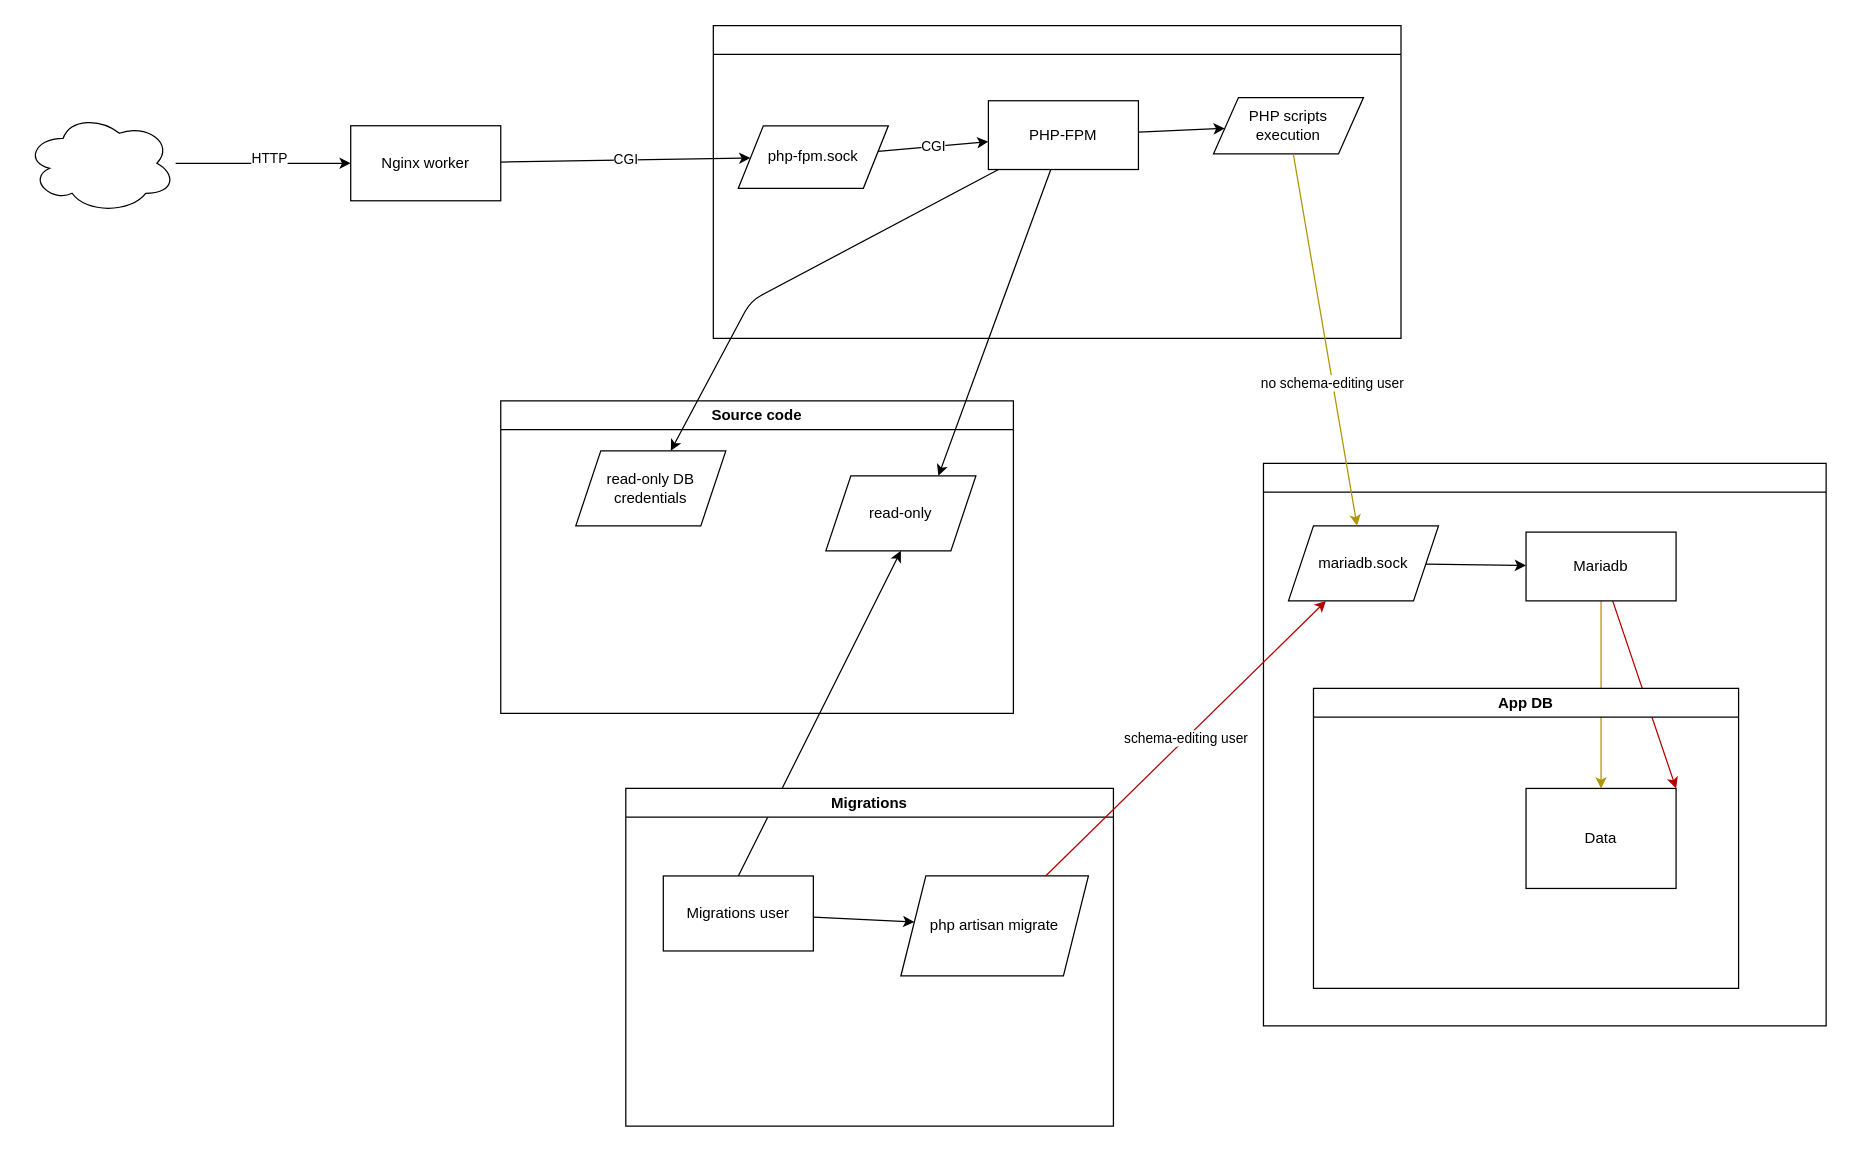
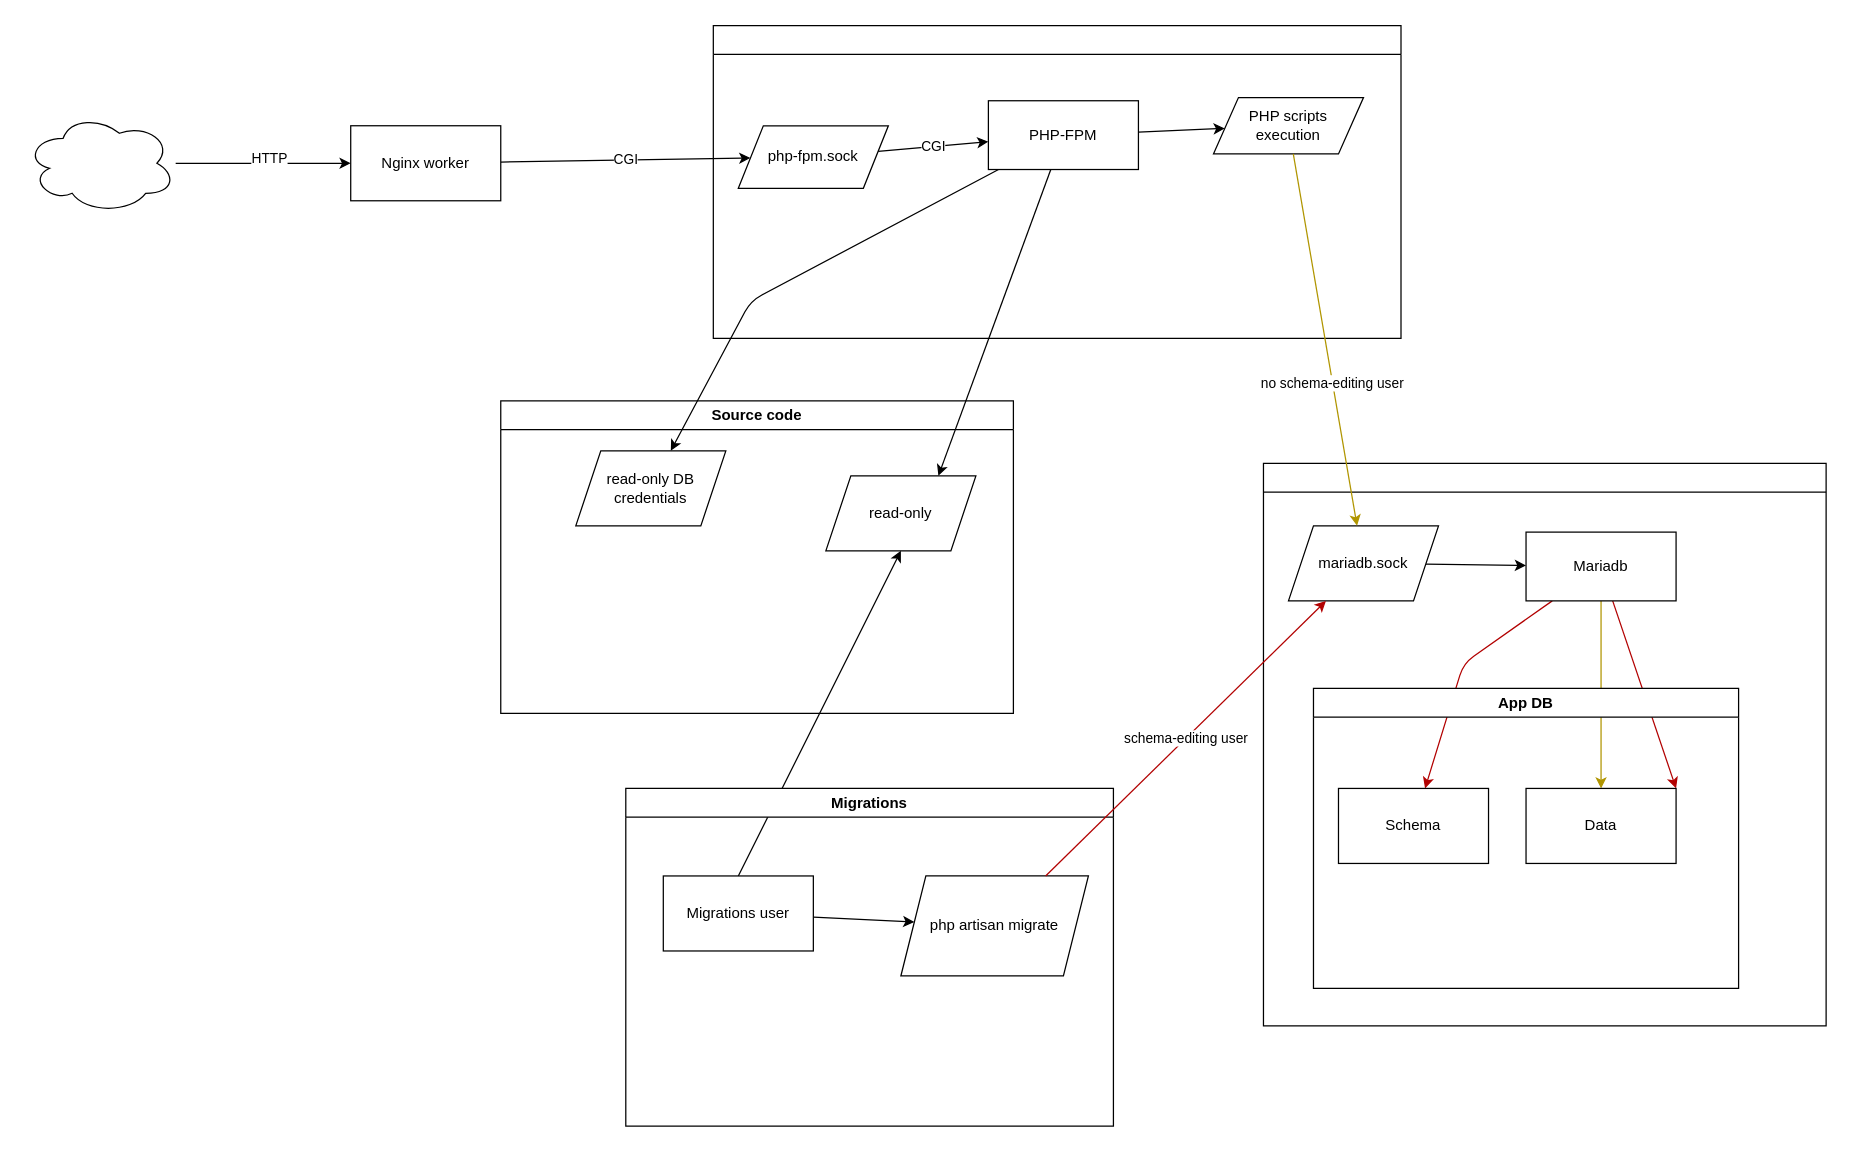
edge "Mariadb" -> "Schema": added
node "Schema": added
node "Data": size 150x100 -> 150x75
